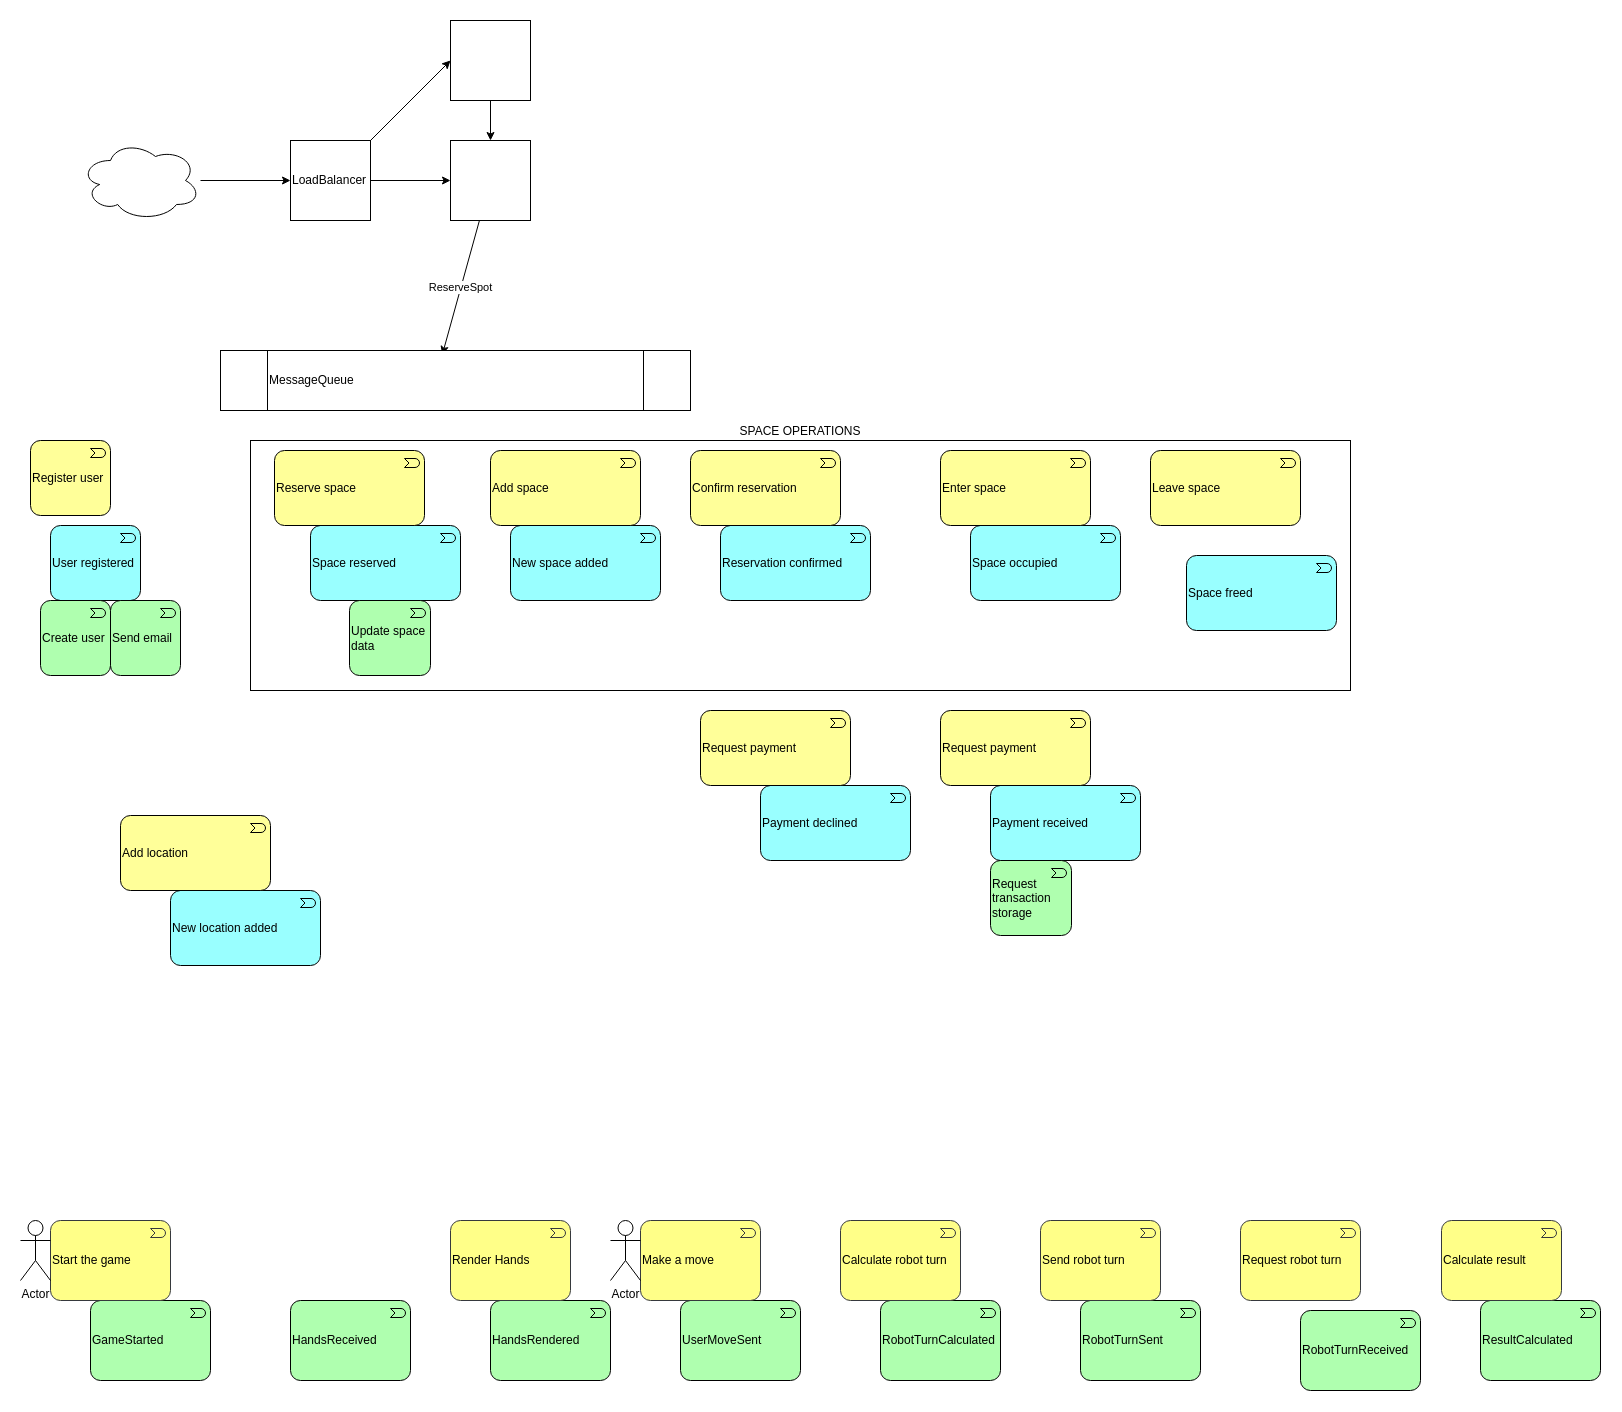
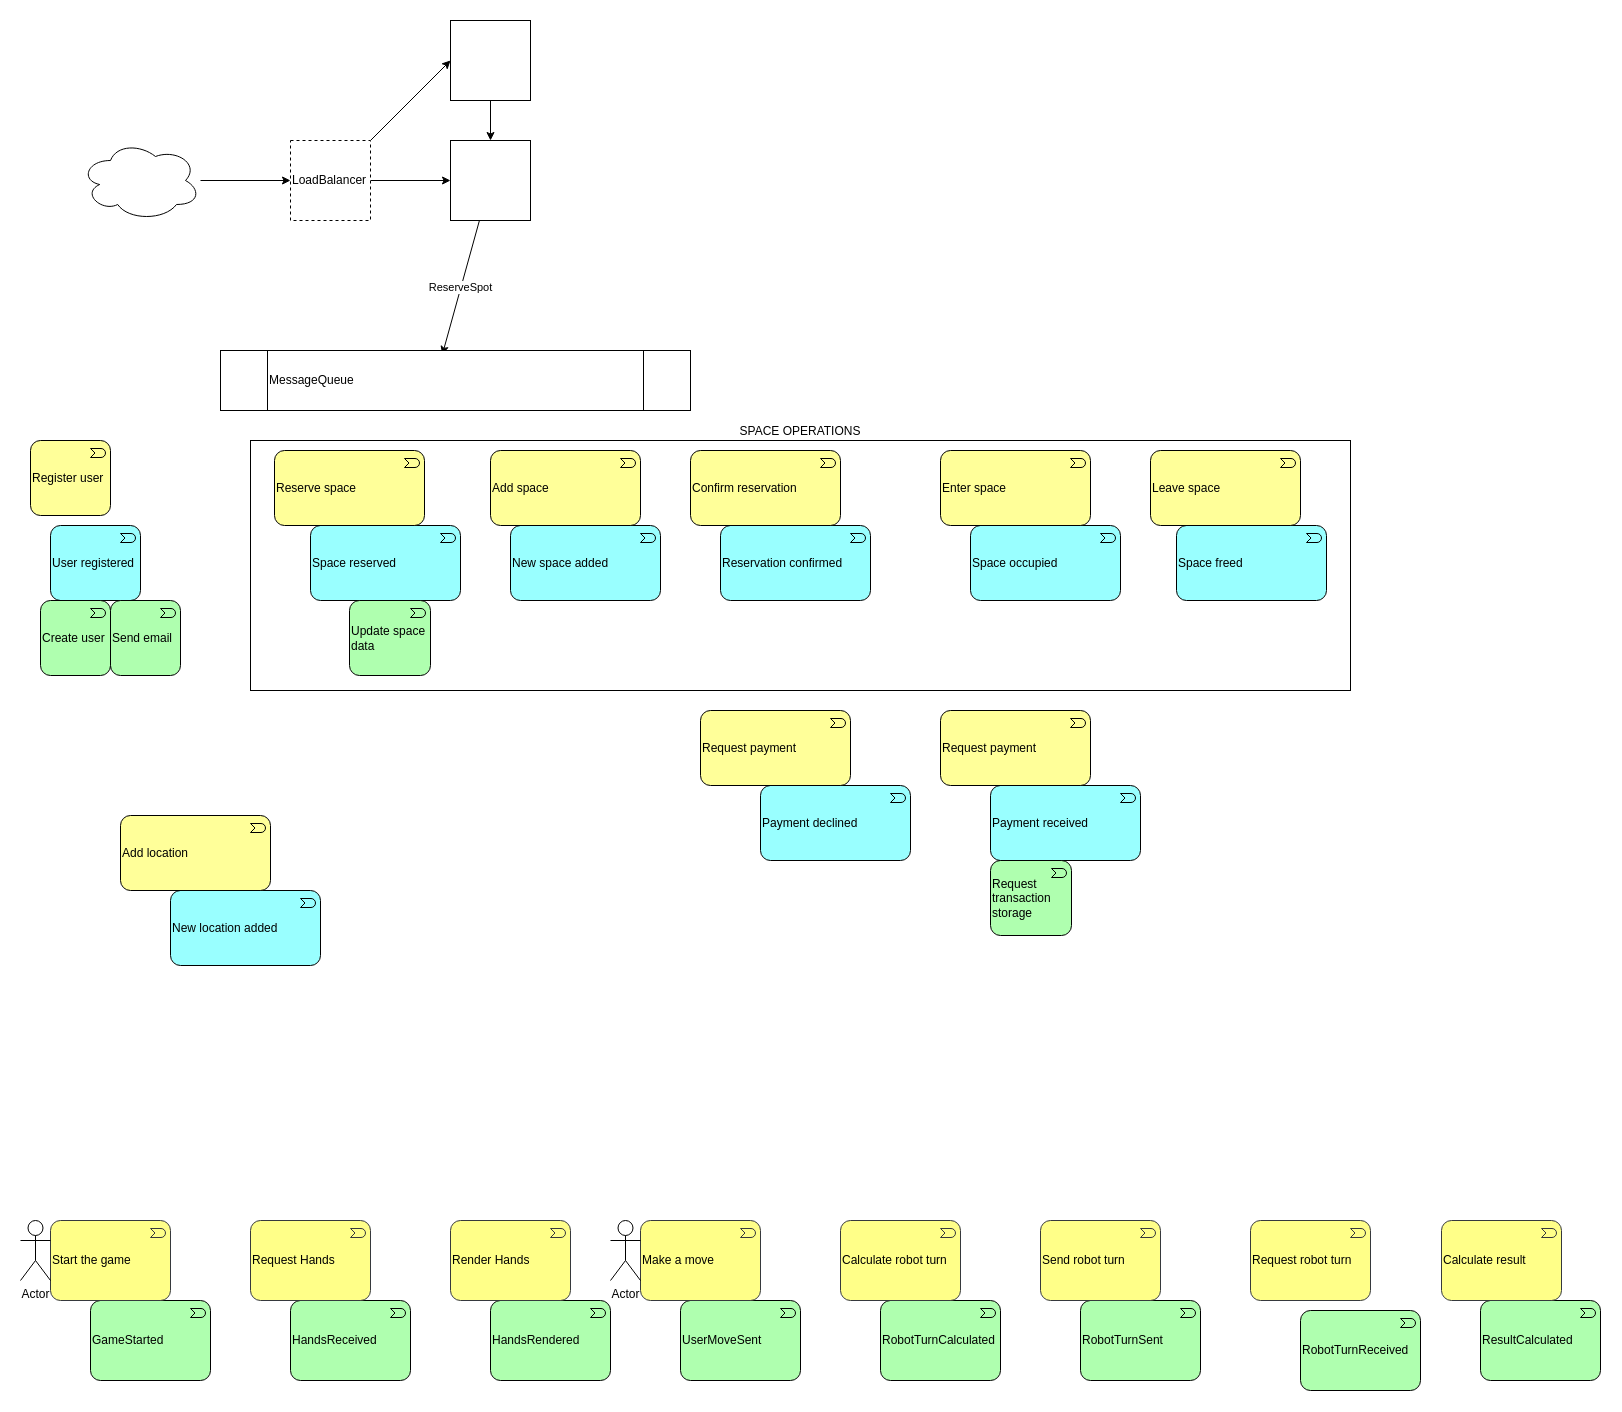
node "LoadBalancer": style solid -> dashed
node "Space freed": moved (1262, 593) -> (1252, 563)
node "Request Hands": added
node "Request robot turn": moved (1301, 1261) -> (1311, 1261)
